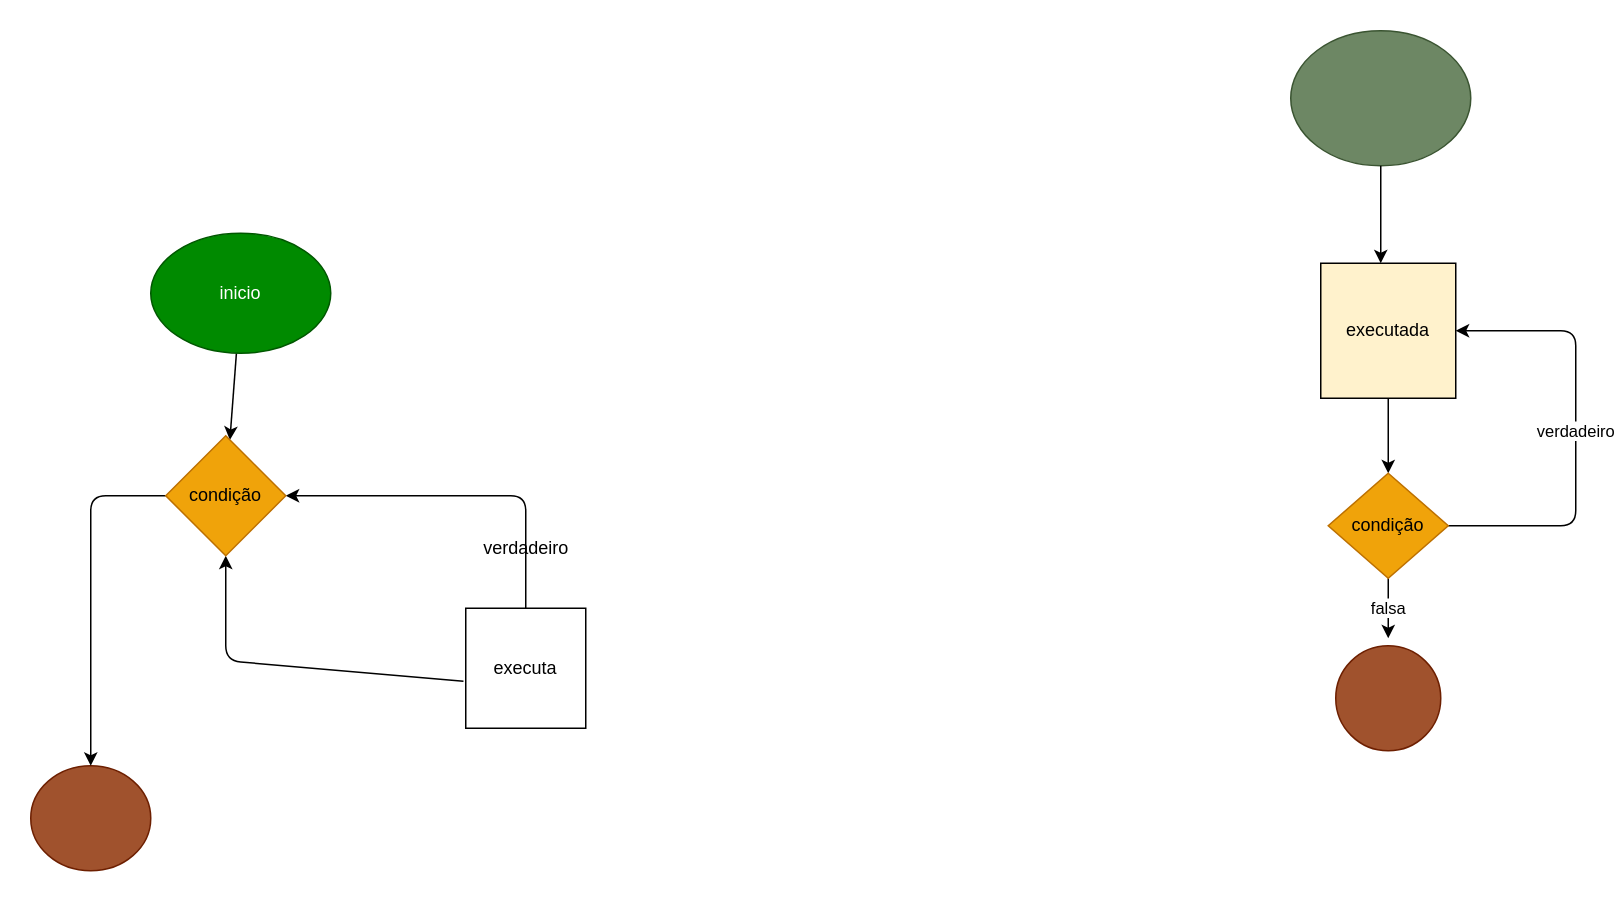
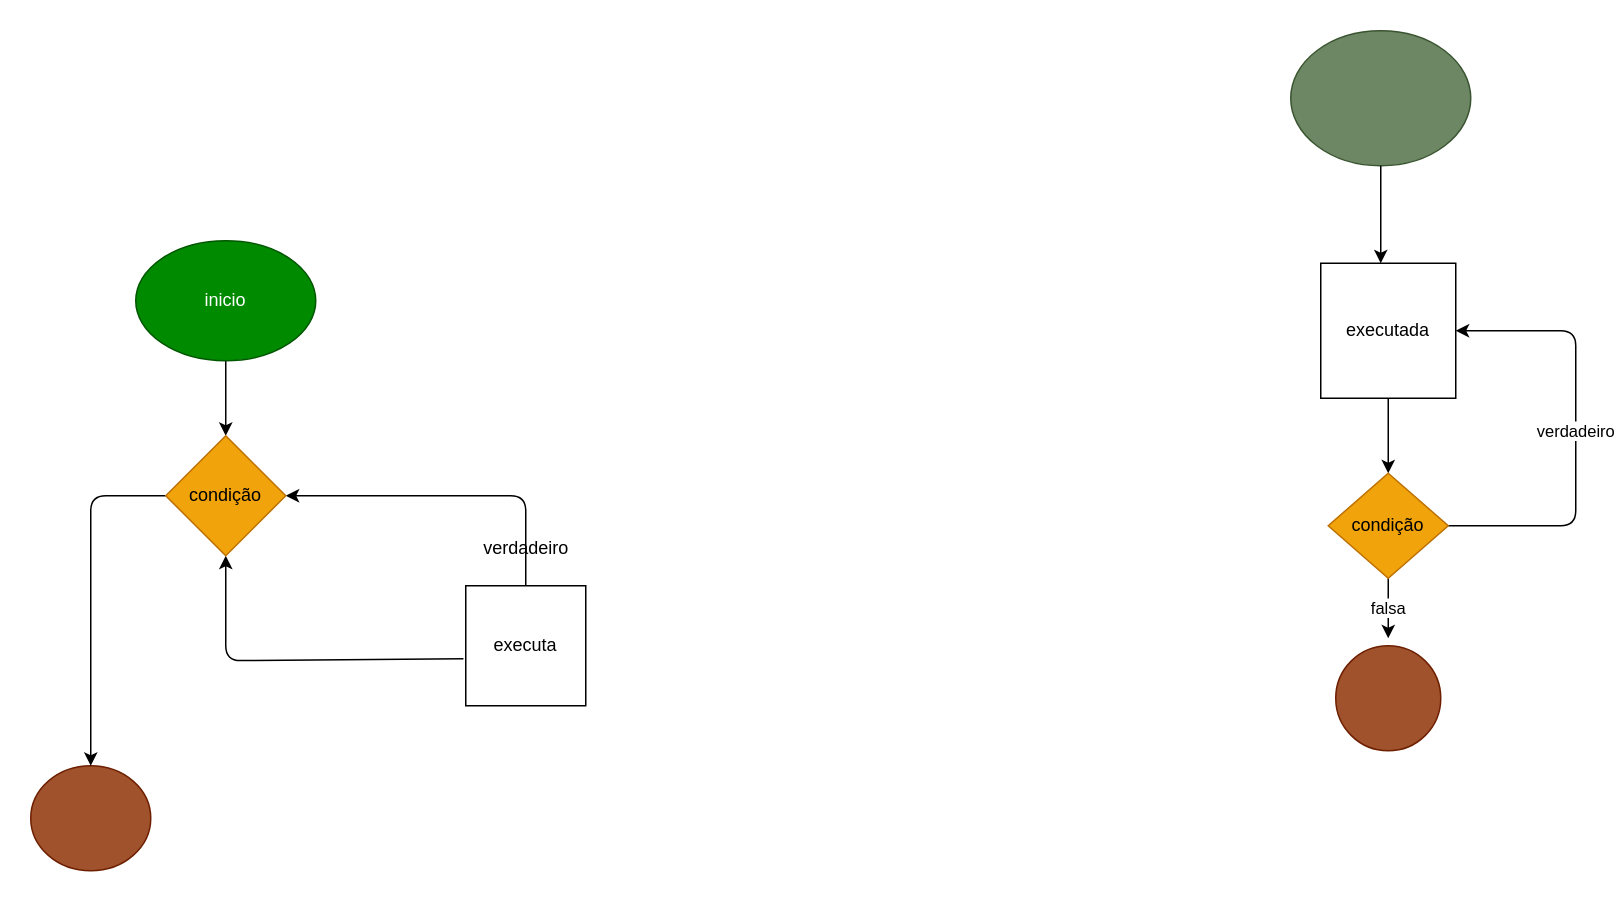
node "inicio": moved (241, 293) -> (226, 301)
node "executada": fillcolor #fff2cc -> #ffffff
node "executa": moved (526, 668) -> (526, 646)
